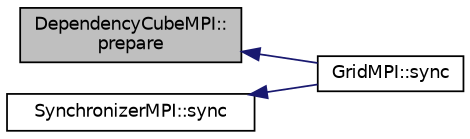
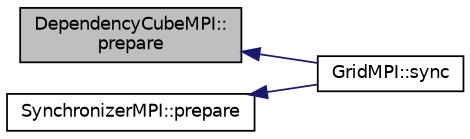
node "SynchronizerMPI::sync": label "SynchronizerMPI::sync" -> "SynchronizerMPI::prepare"
